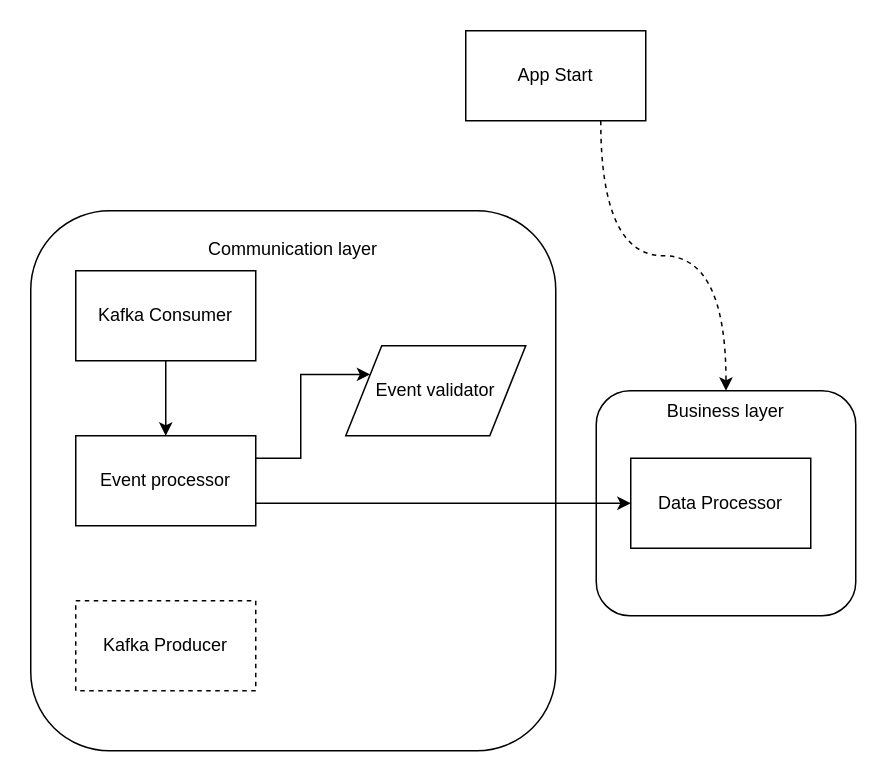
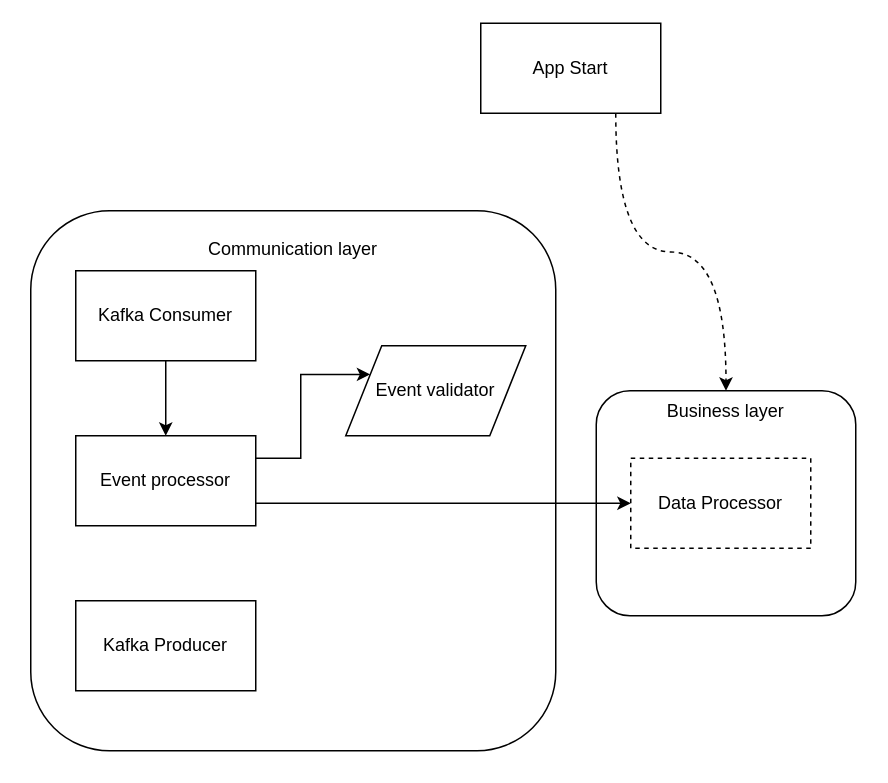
node "App Start": moved (556, 76) -> (571, 68)
node "Data Processor": style solid -> dashed
node "Kafka Producer": style dashed -> solid
